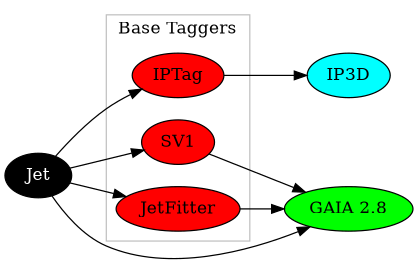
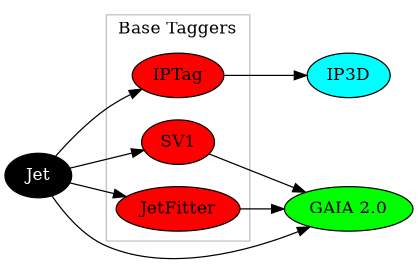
node "GAIA 2.8": label "GAIA 2.8" -> "GAIA 2.0"
